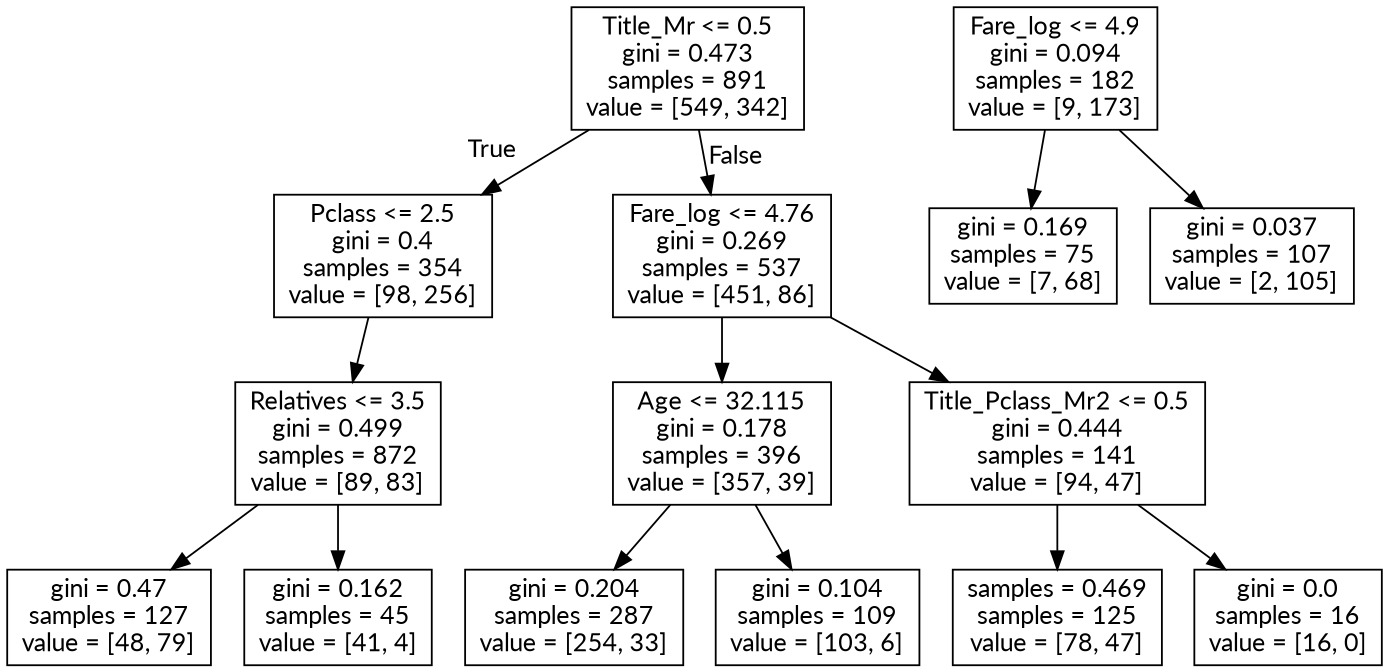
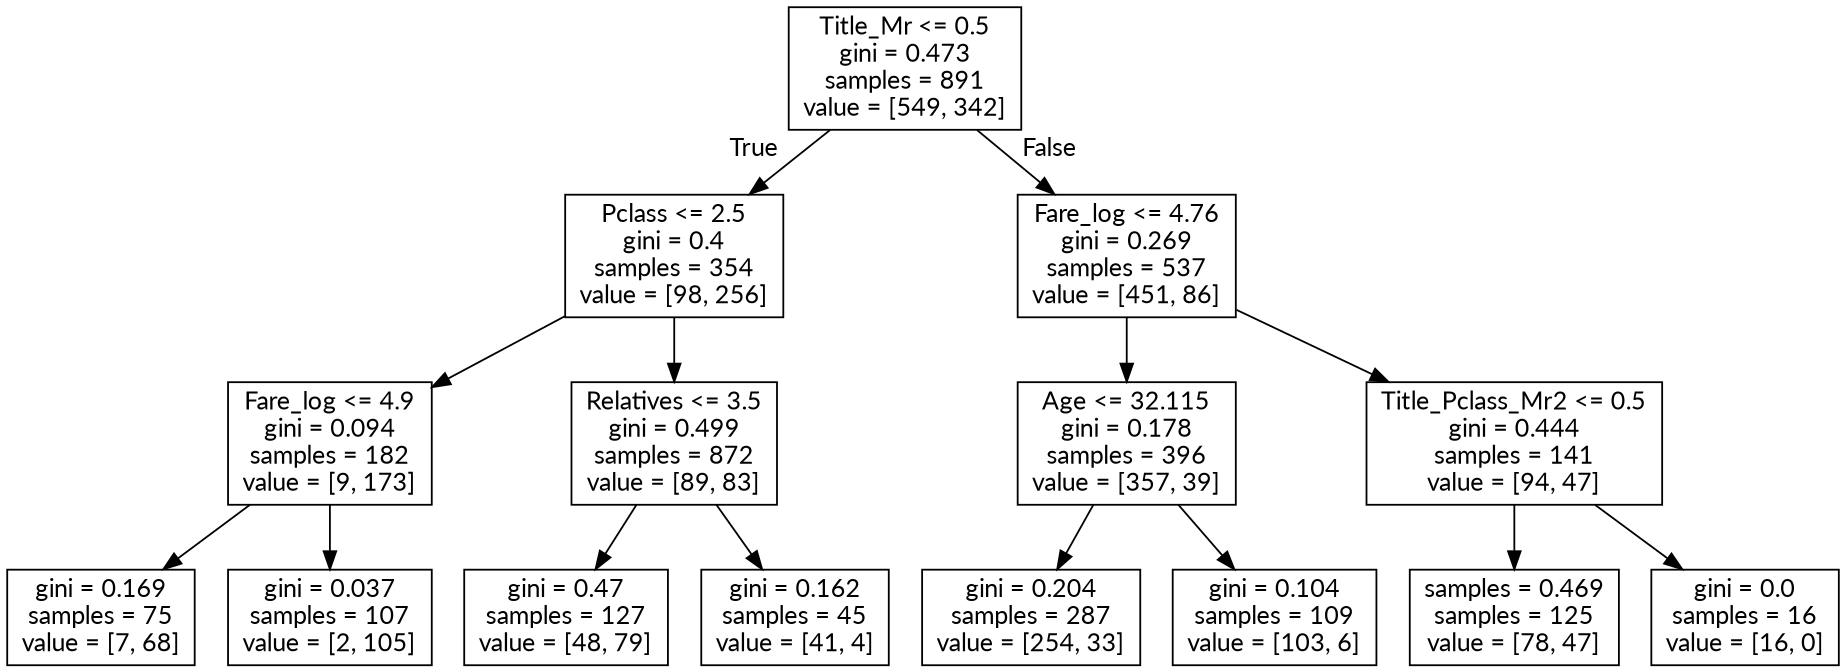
edge "Pclass <= 2.5 gini = 0.4 samples = 354 value = [98, 256]" -> "Fare_log <= 4.9 gini = 0.094 samples = 182 value = [9, 173]": added
